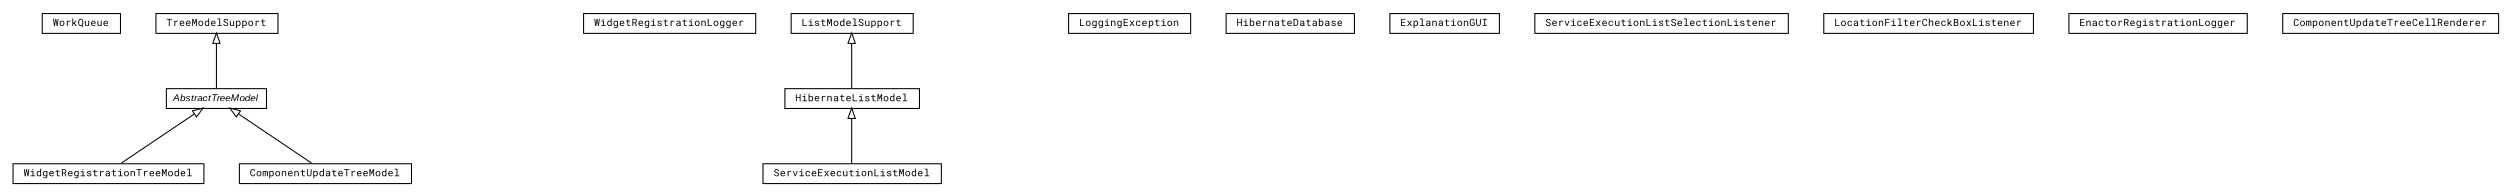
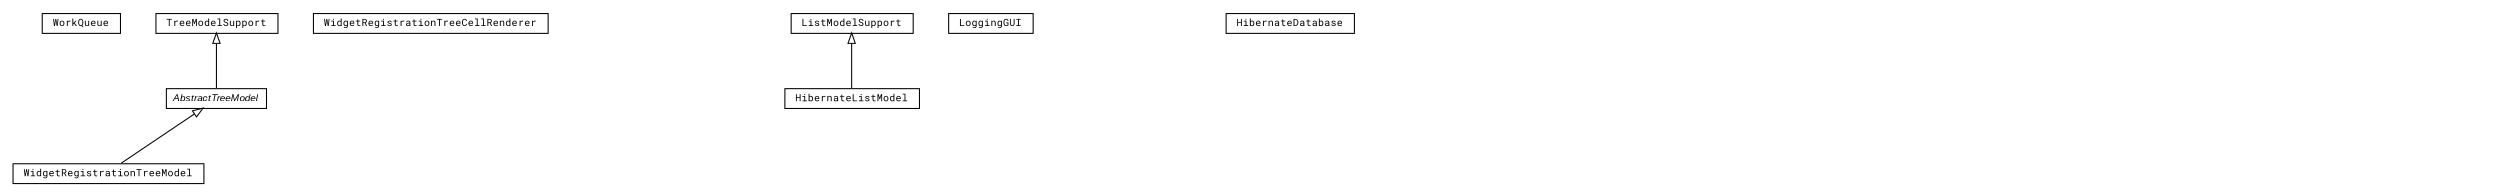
node "WidgetRegistrationTreeCellRenderer": added
node "WidgetRegistrationLogger": removed
node "LoggingGUI": added
node "LoggingException": removed
node "ExplanationGUI": removed
node "ServiceExecutionListSelectionListener": removed
node "LocationFilterCheckBoxListener": removed
node "EnactorRegistrationLogger": removed
node "ComponentUpdateTreeCellRenderer": removed
node "ComponentUpdateTreeModel": removed
node "ServiceExecutionListModel": removed
